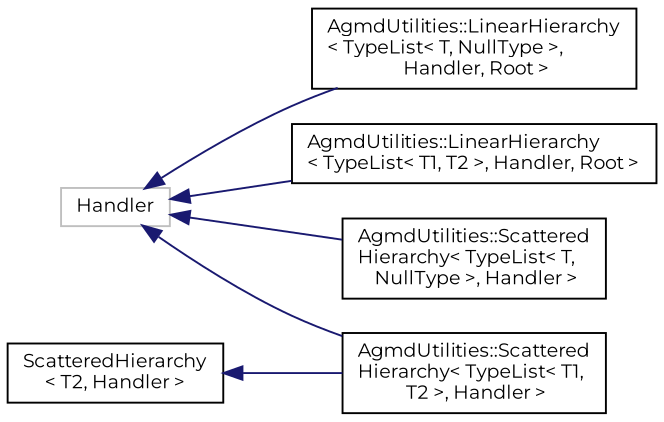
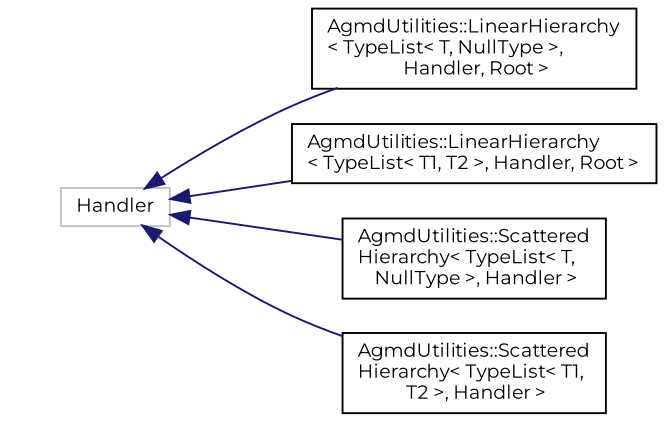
node "ScatteredHierarchy < T2, Handler >": removed
